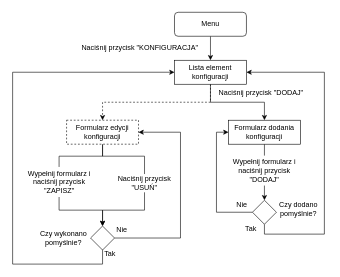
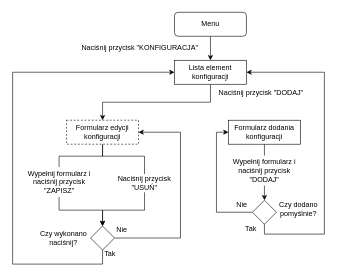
edge "Lista element konfiguracji" -> "Formularz edycji konfiguracji": style dashed -> solid
edge "Lista element konfiguracji" -> "Formularz dodania konfiguracji": removed
node "Czy wykonano pomyślnie?": label "Czy wykonano pomyślnie?" -> "Czy wykonano naciśnij?"
